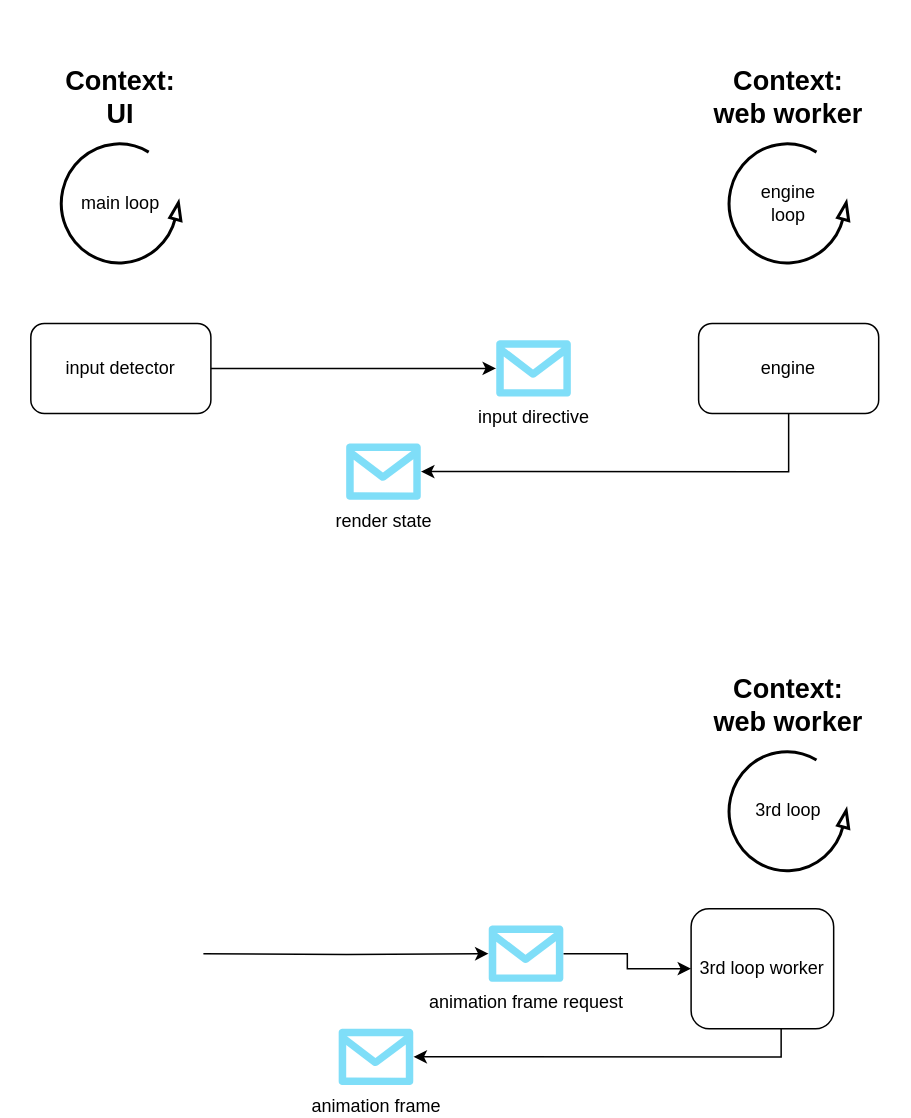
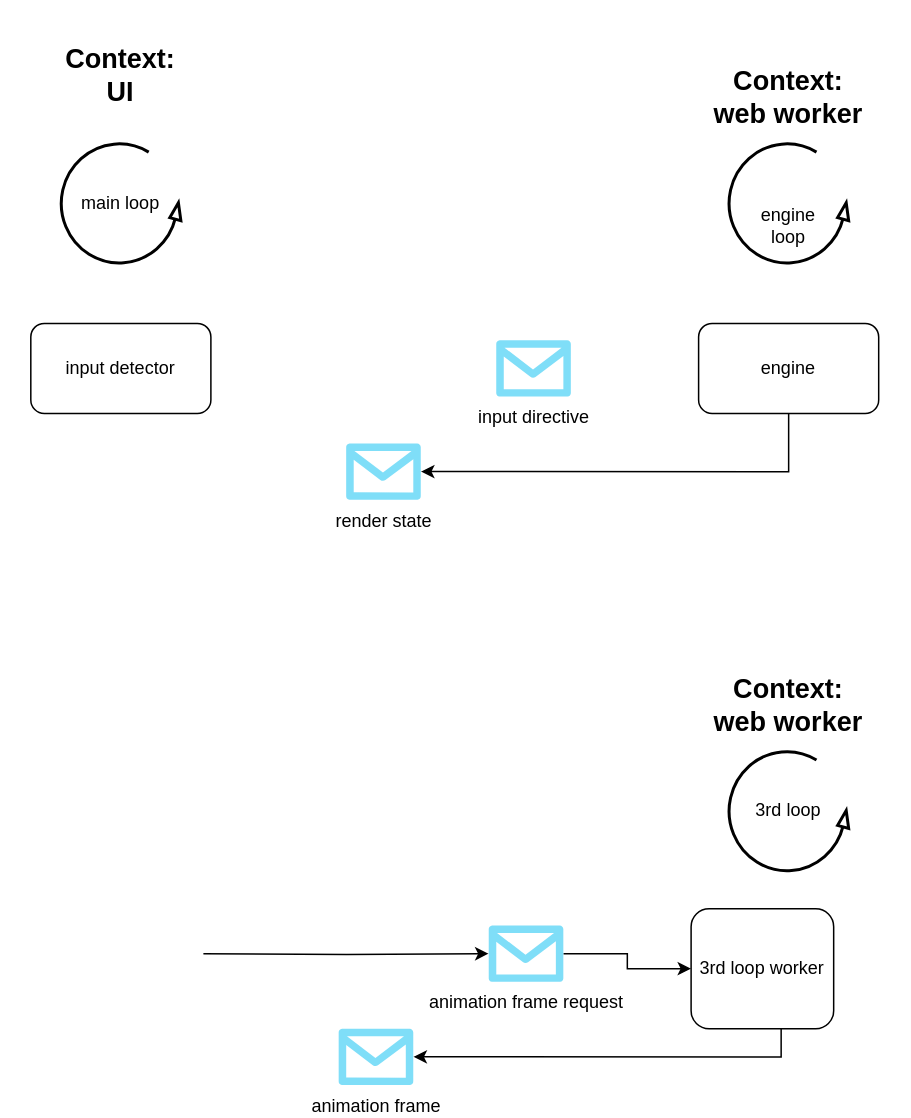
node "Context: UI": moved (121, 98) -> (121, 76)
node "engine loop": moved (788, 203) -> (788, 226)
edge "input detector" -> "input directive": removed
